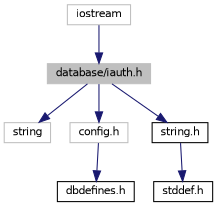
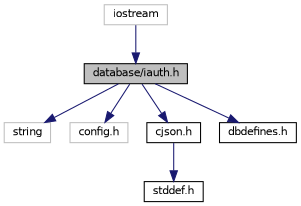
node "database/iauth.h": color grey75 -> black
node "string.h": label "string.h" -> "cjson.h"
edge "config.h" -> "dbdefines.h": now "database/iauth.h" -> "dbdefines.h"
